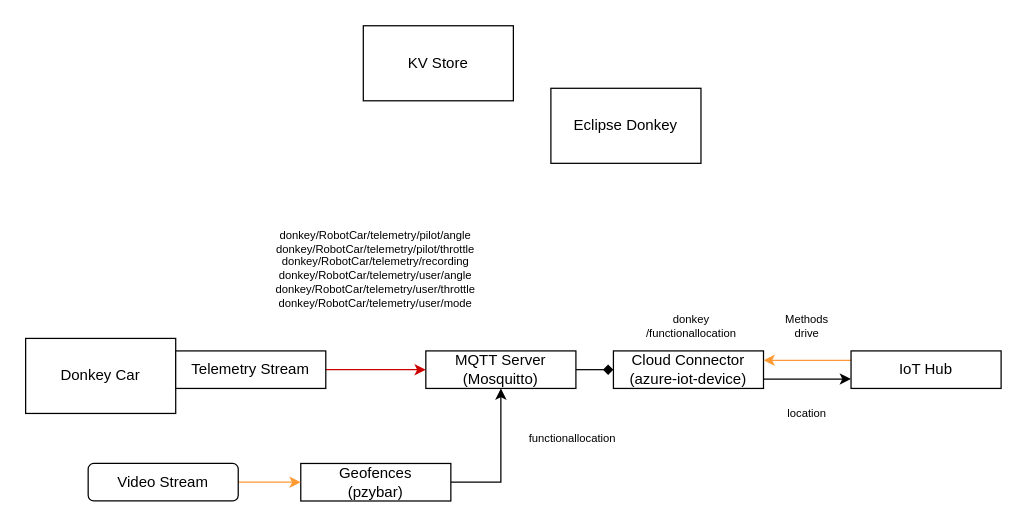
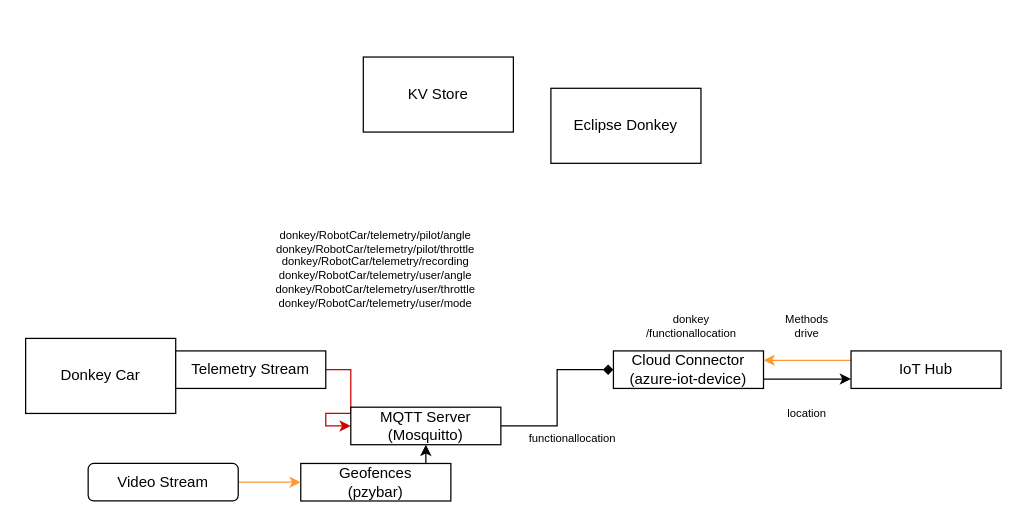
node "KV Store": moved (438, 63) -> (438, 94)
node "MQTT Server (Mosquitto)": moved (501, 369) -> (426, 426)
